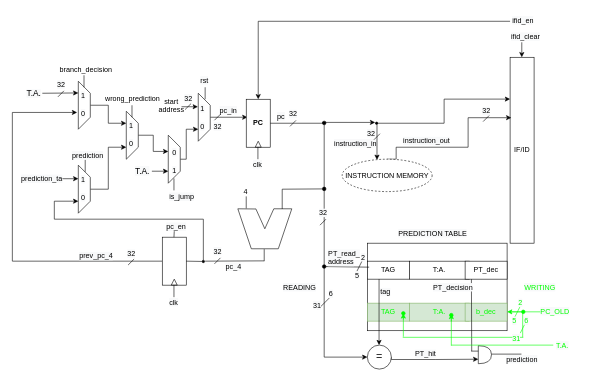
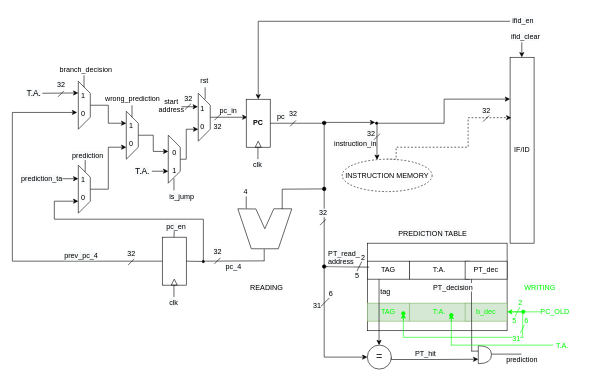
node "instruction_out": removed
edge "INSTRUCTION MEMORY" -> "IF/ID": style solid -> dashed
node "prev_pc_4": moved (90, 254) -> (75, 254)
node "READING": moved (300, 288) -> (267, 288)
